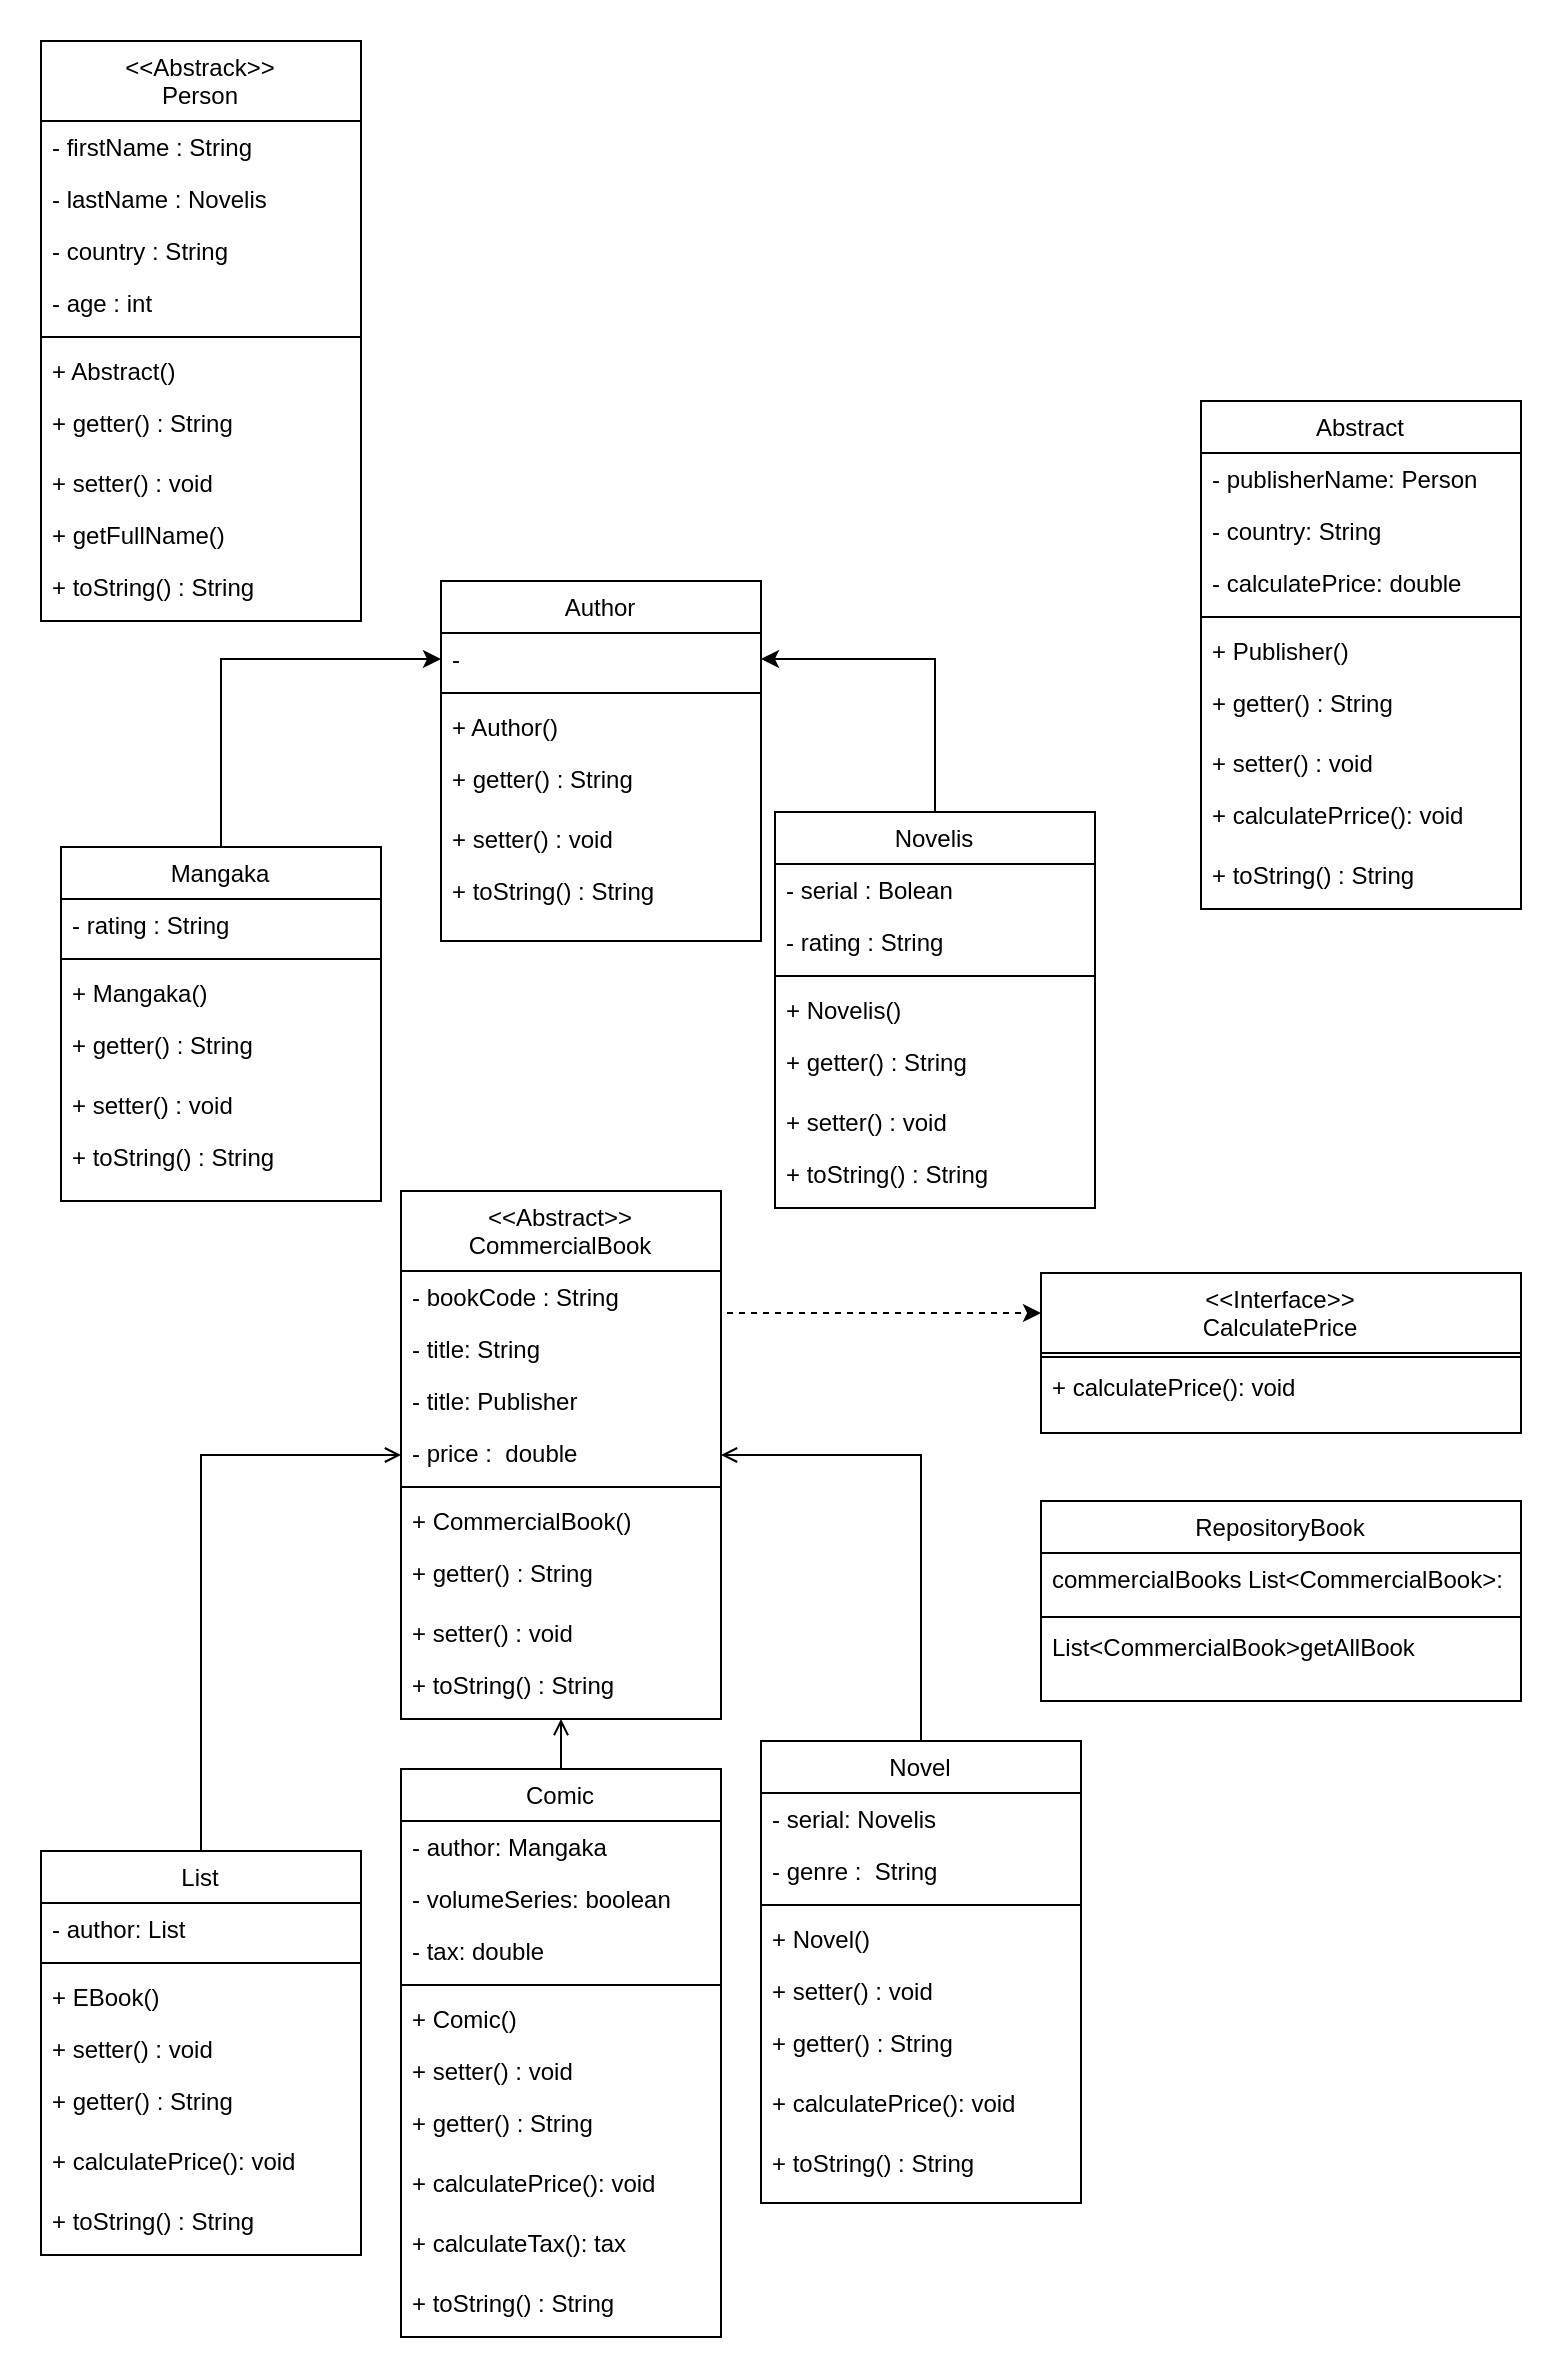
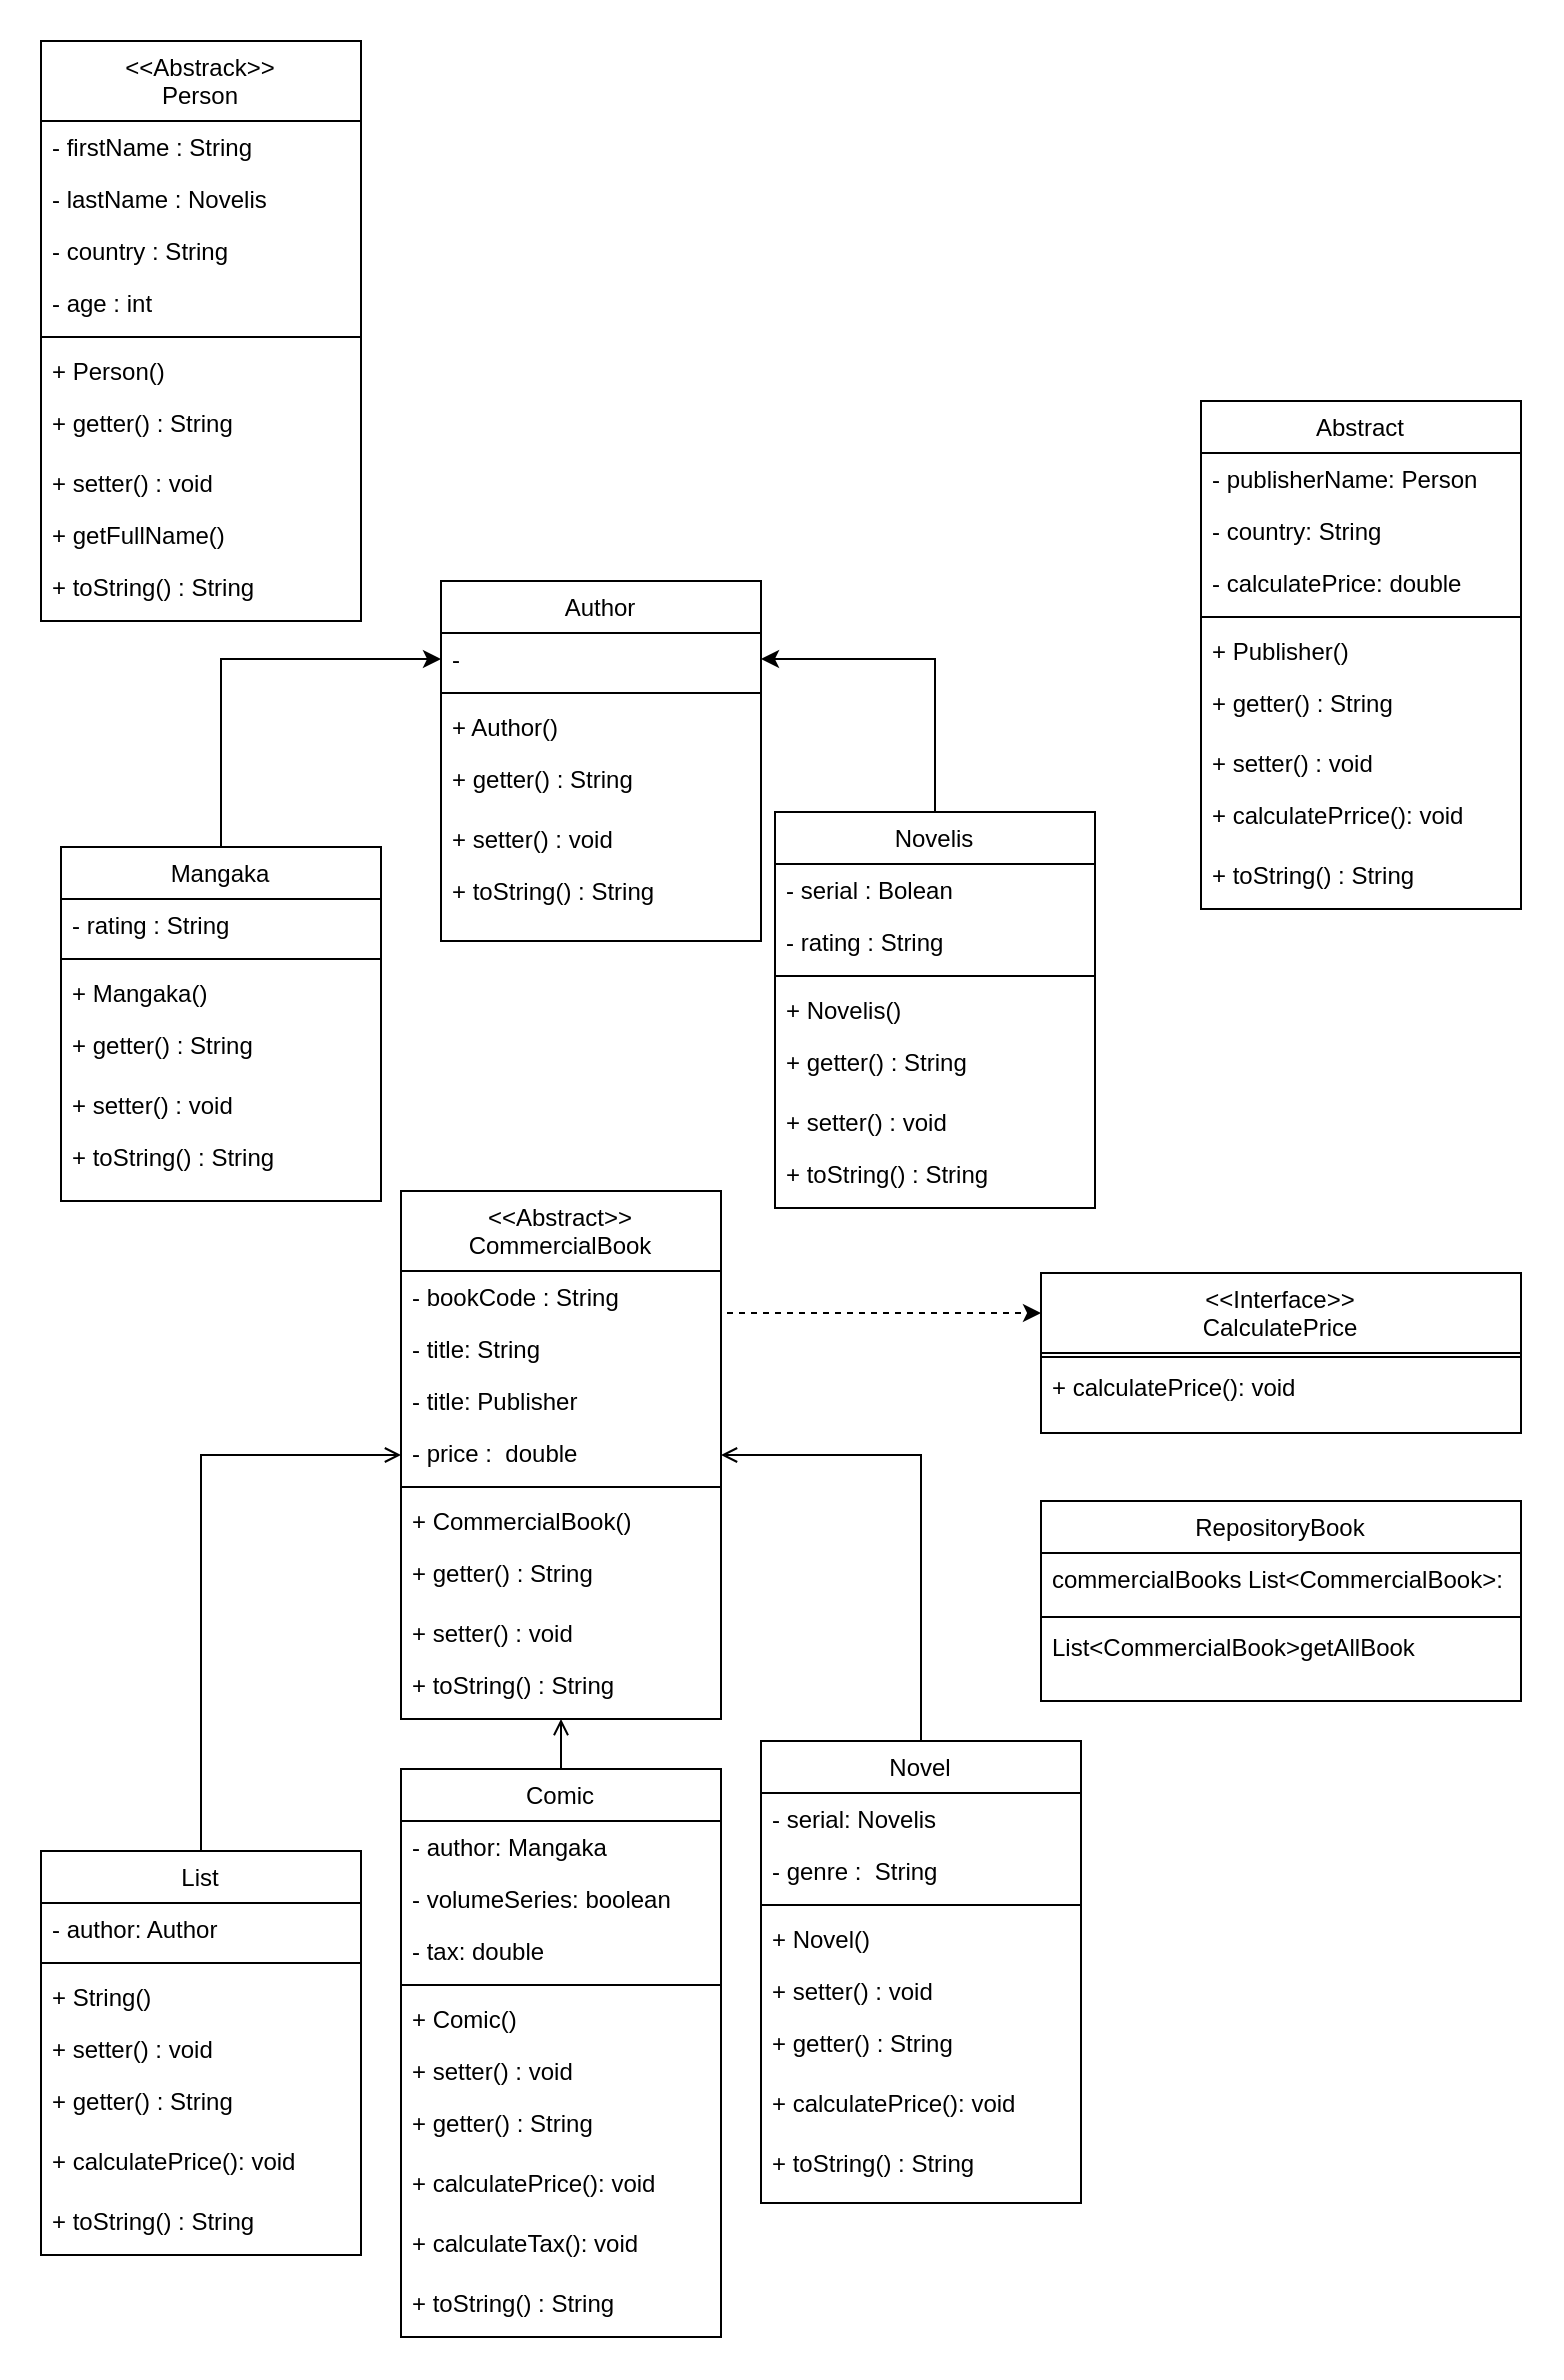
node "+ Abstract()": label "+ Abstract()" -> "+ Person()"
node "- author: List": label "- author: List" -> "- author: Author"
node "+ EBook()": label "+ EBook()" -> "+ String()"
node "+ calculateTax(): tax": label "+ calculateTax(): tax" -> "+ calculateTax(): void"
